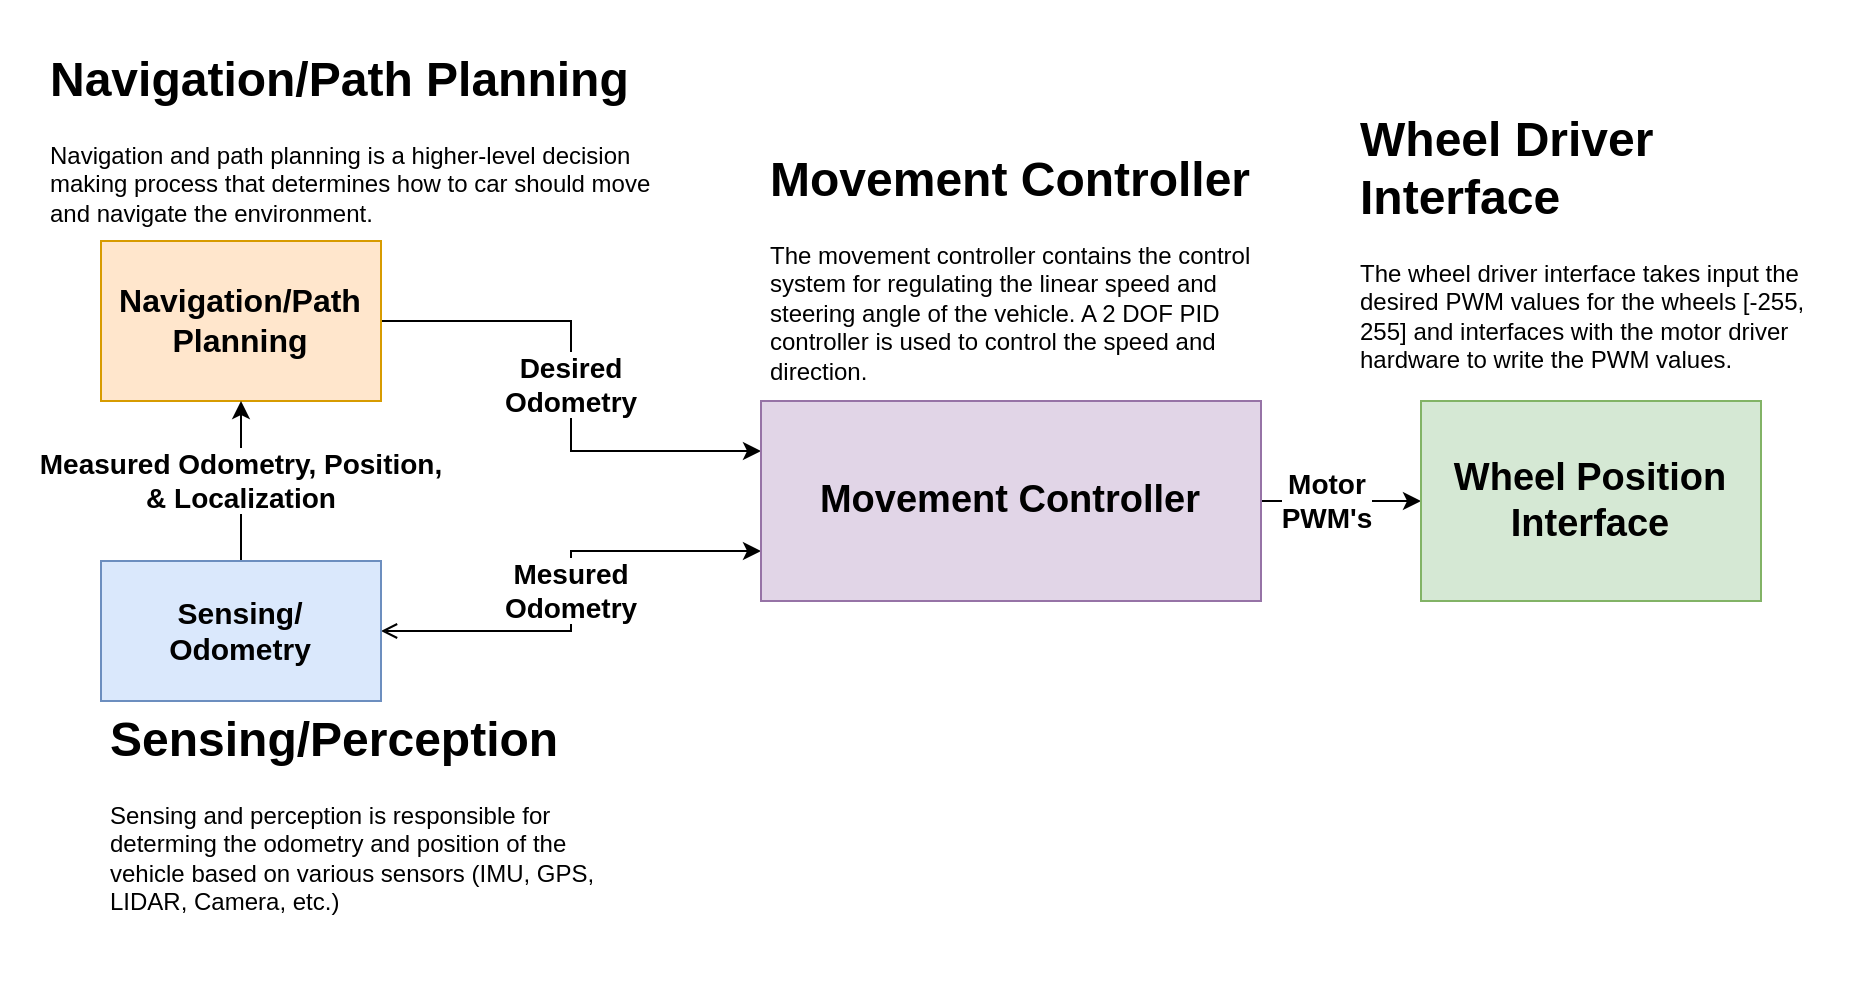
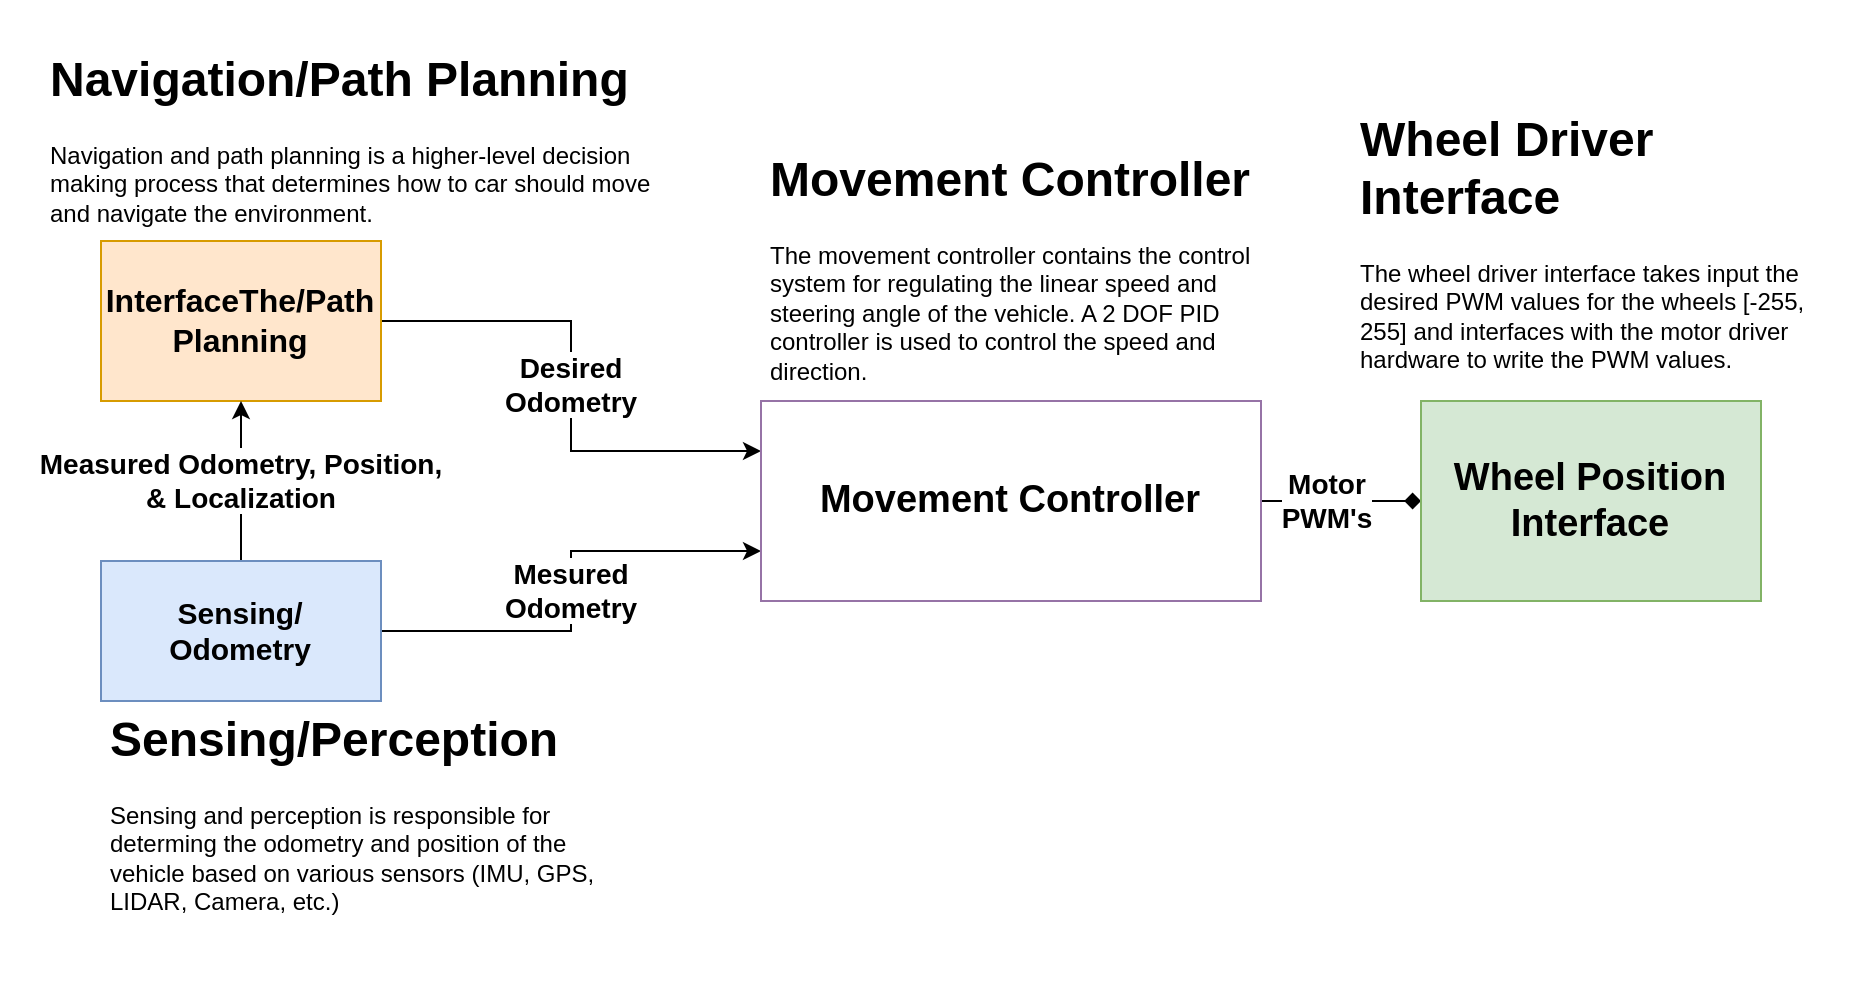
node "Navigation/Path Planning": label "Navigation/Path Planning" -> "InterfaceThe/Path Planning"
node "Movement Controller": fillcolor #e1d5e7 -> #ffffff
edge "Movement Controller" -> "Wheel Position Interface": arrowhead classic -> diamond
edge "Movement Controller" -- "Sensing/ Odometry": arrowhead open -> none
